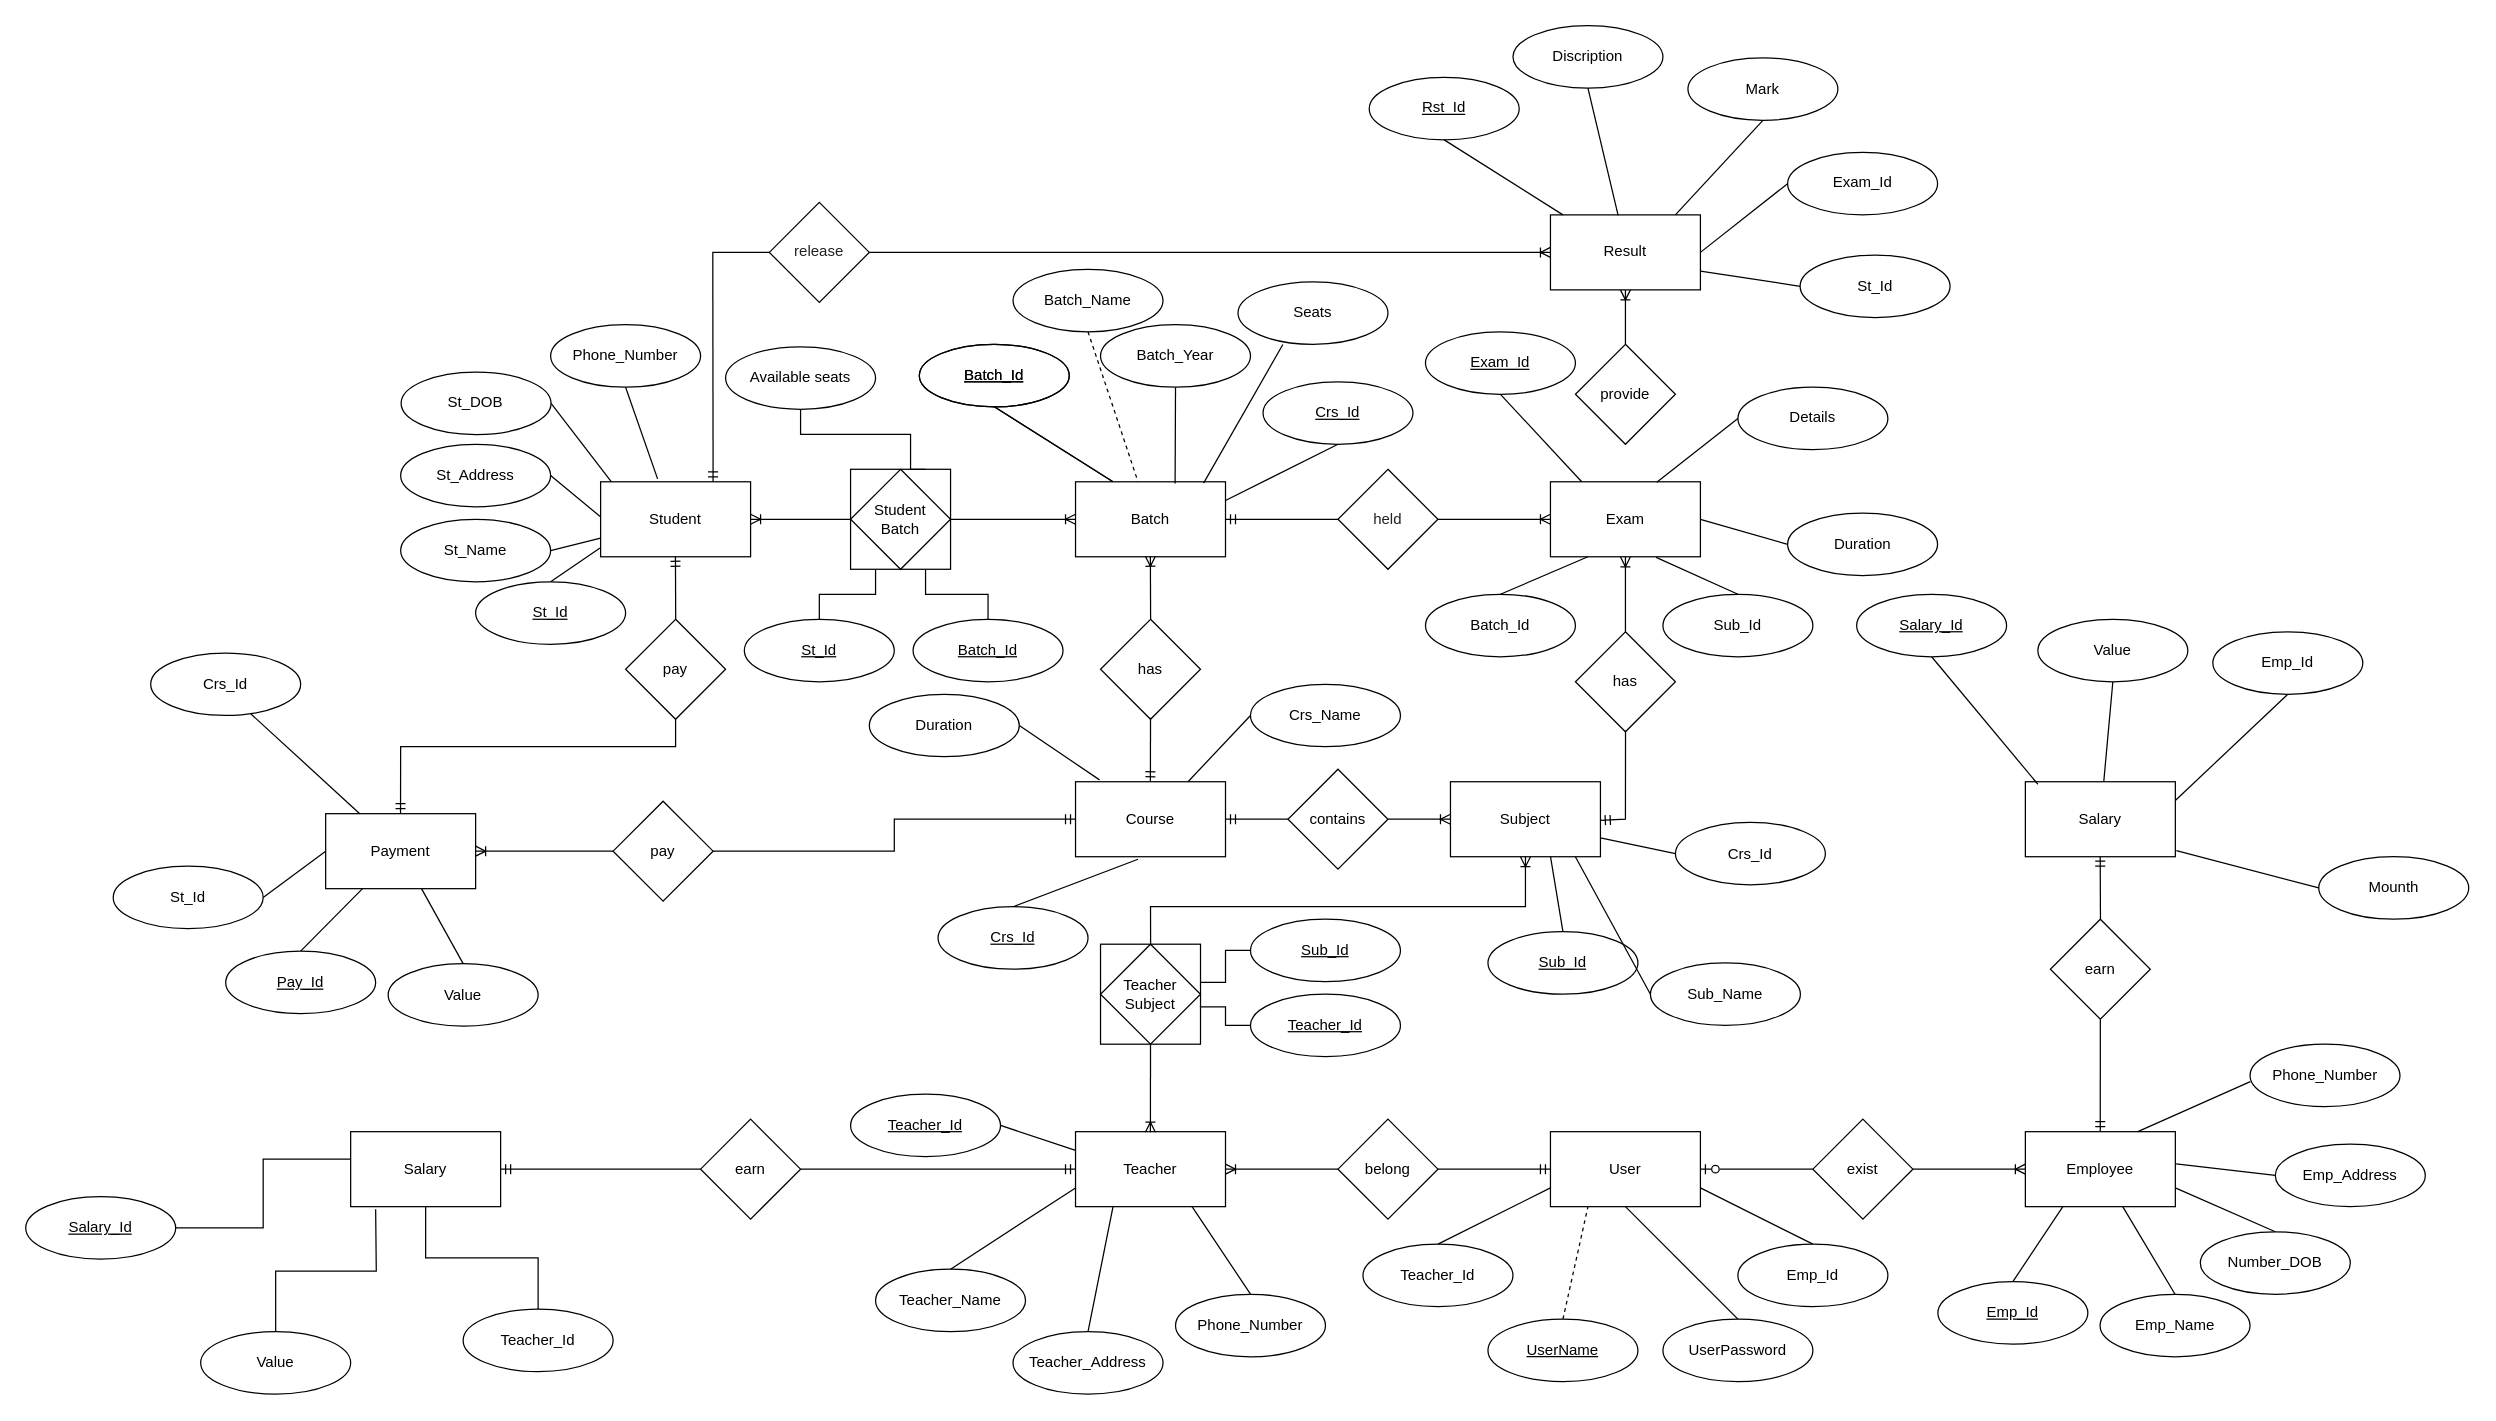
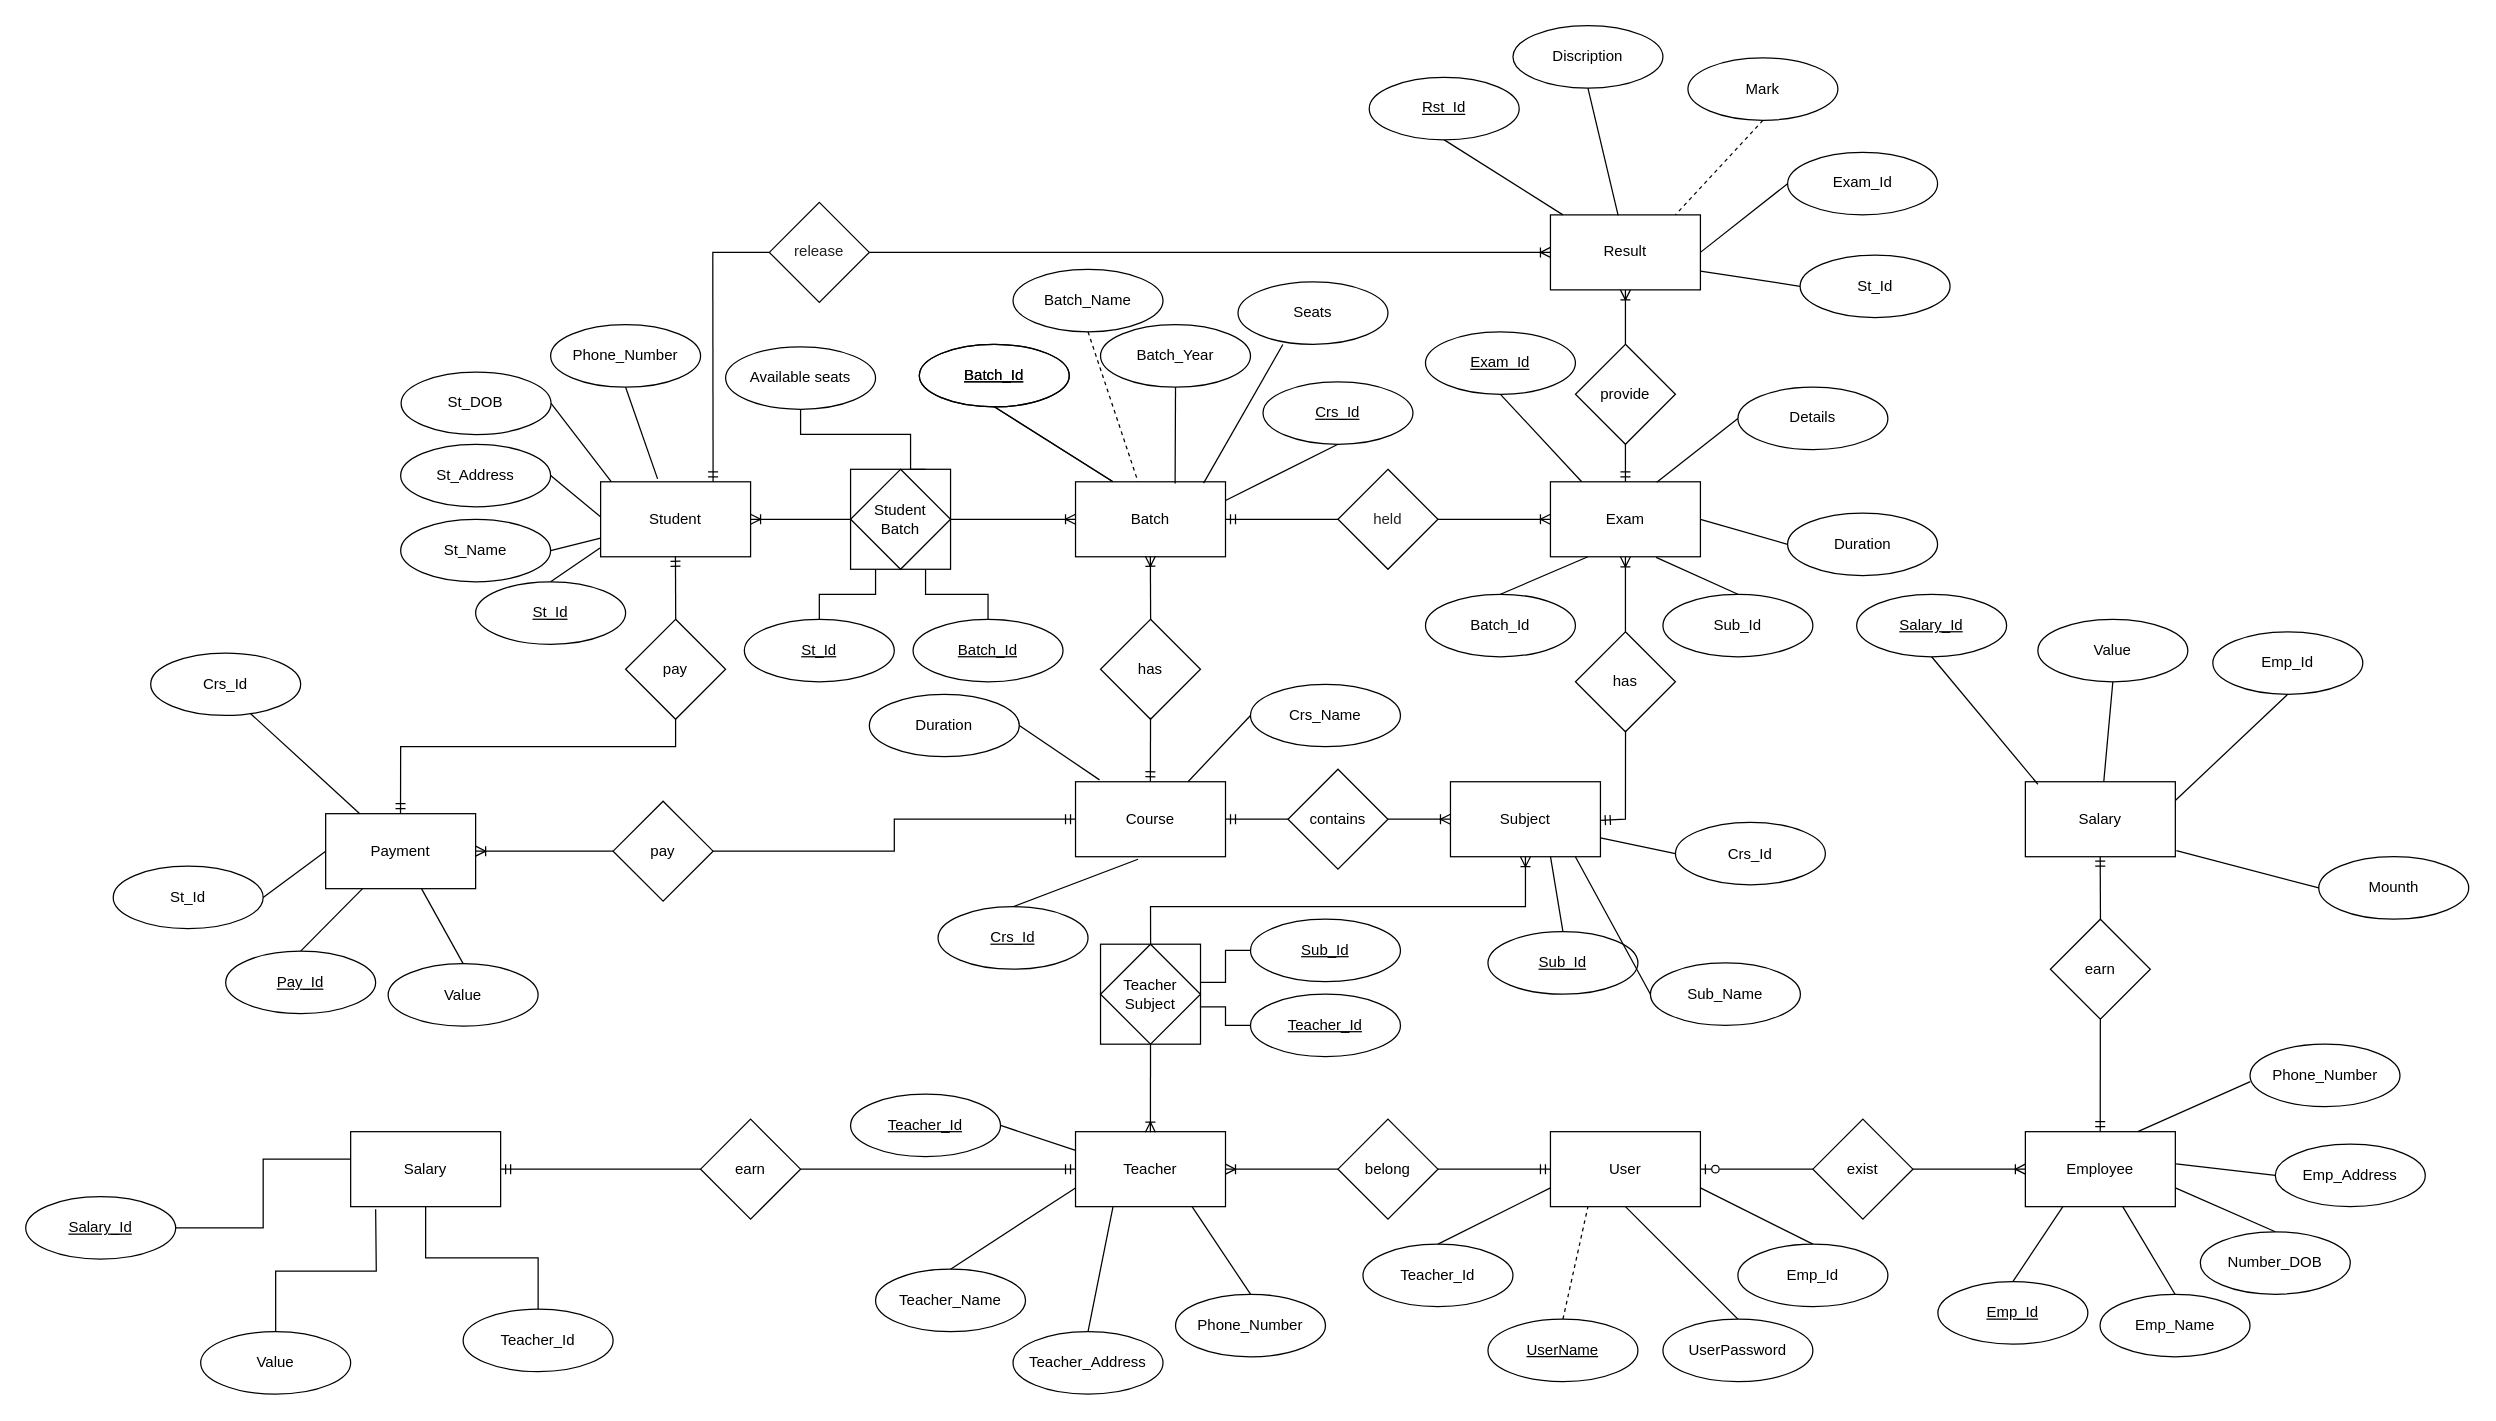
edge "Mark" -- "Result": style solid -> dashed
edge "provide" -> "Exam": added
